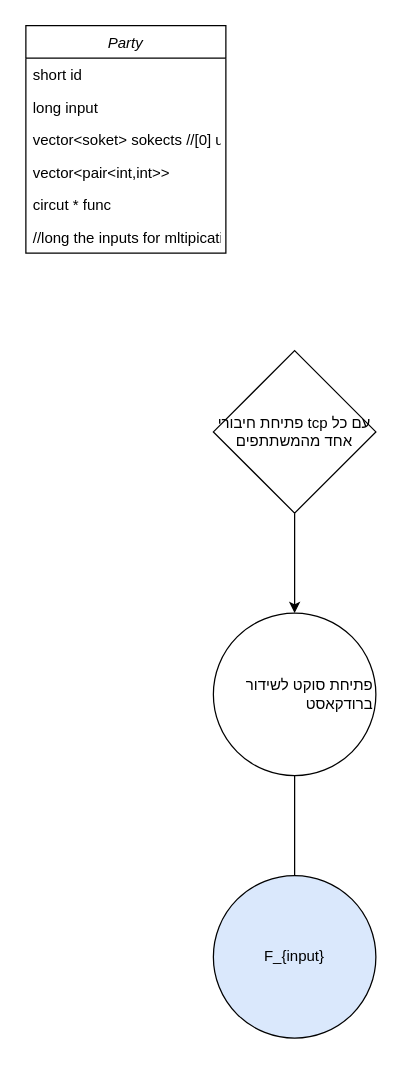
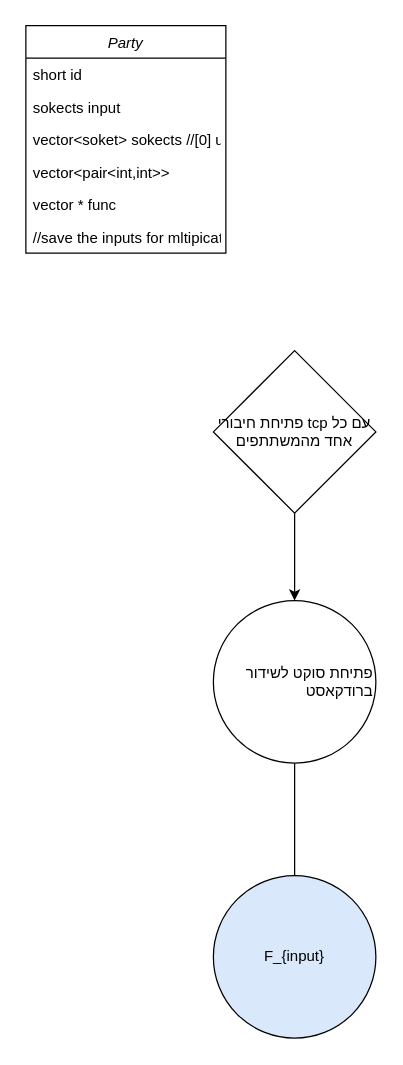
node "long input": label "long input" -> "sokects input"
node "circut * func": label "circut * func" -> "vector * func"
node "//long the inputs for mltipication gates": label "//long the inputs for mltipication gates" -> "//save the inputs for mltipication gates"
node "פתיחת סוקט לשידור ברודקאסט": moved (294, 694) -> (294, 682)
